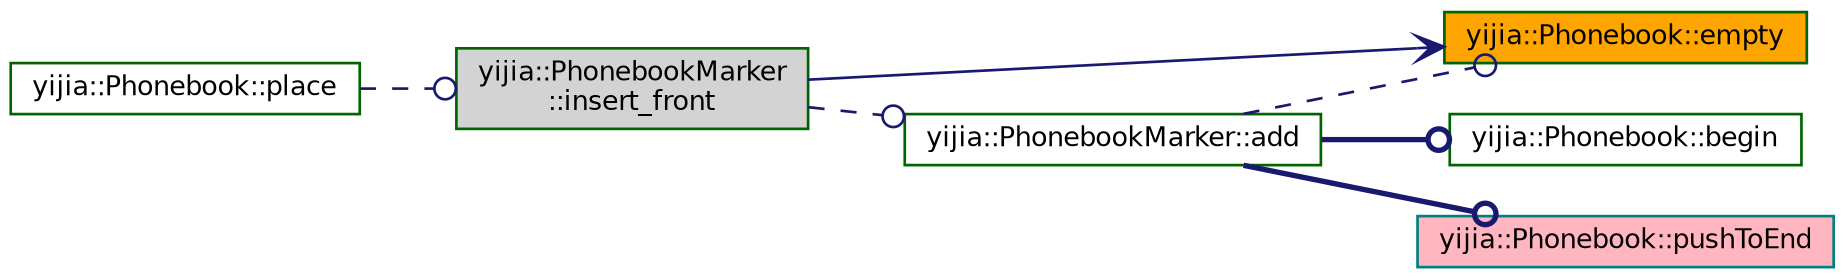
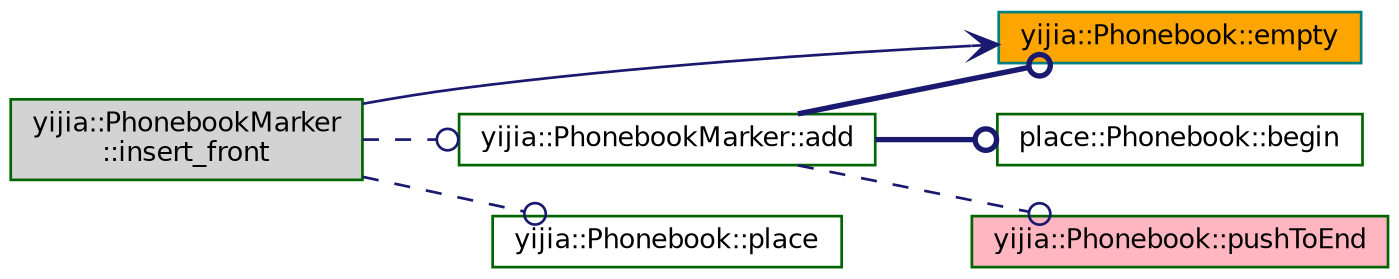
node "yijia::Phonebook::empty": color darkgreen -> teal
edge "yijia::Phonebook::place" -> "yijia::PhonebookMarker ::insert_front": reversed
edge "yijia::PhonebookMarker::add" -> "yijia::Phonebook::empty": style dashed -> bold
node "yijia::Phonebook::begin": label "yijia::Phonebook::begin" -> "place::Phonebook::begin"
edge "yijia::PhonebookMarker::add" -> "yijia::Phonebook::pushToEnd": style bold -> dashed
node "yijia::Phonebook::pushToEnd": color teal -> darkgreen
